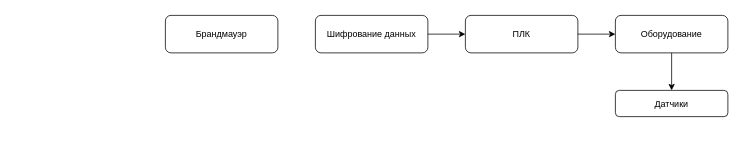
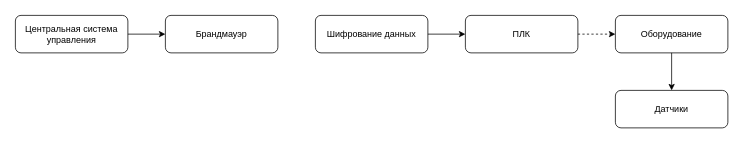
node "Центральная система управления": added
edge "Центральная система управления" -> "Брандмауэр": added
edge "ПЛК" -> "Оборудование": style solid -> dashed
node "Датчики": size 113x26 -> 113x38
